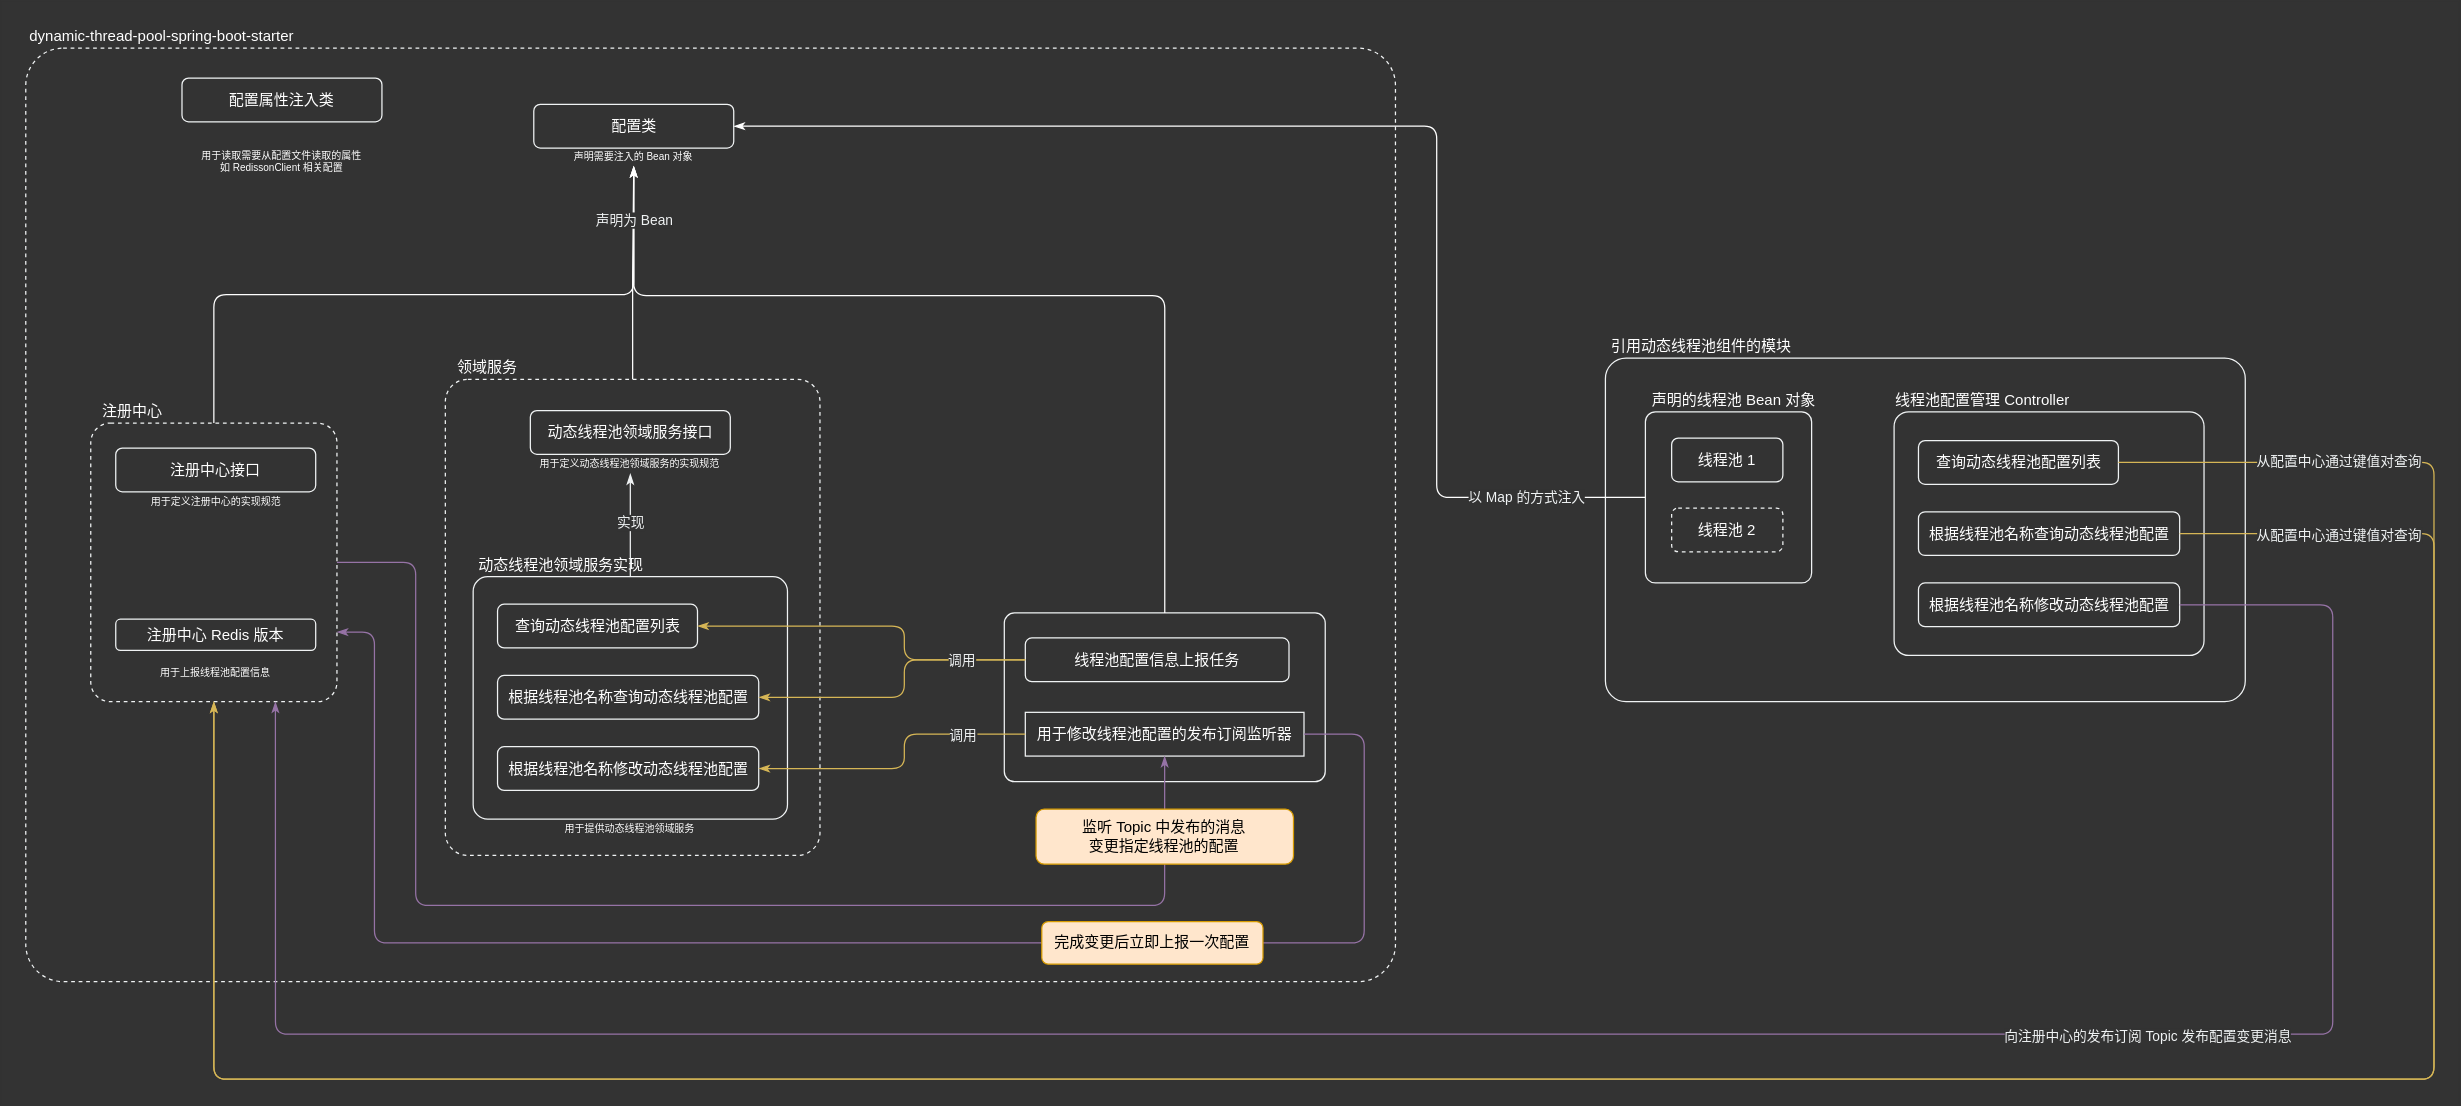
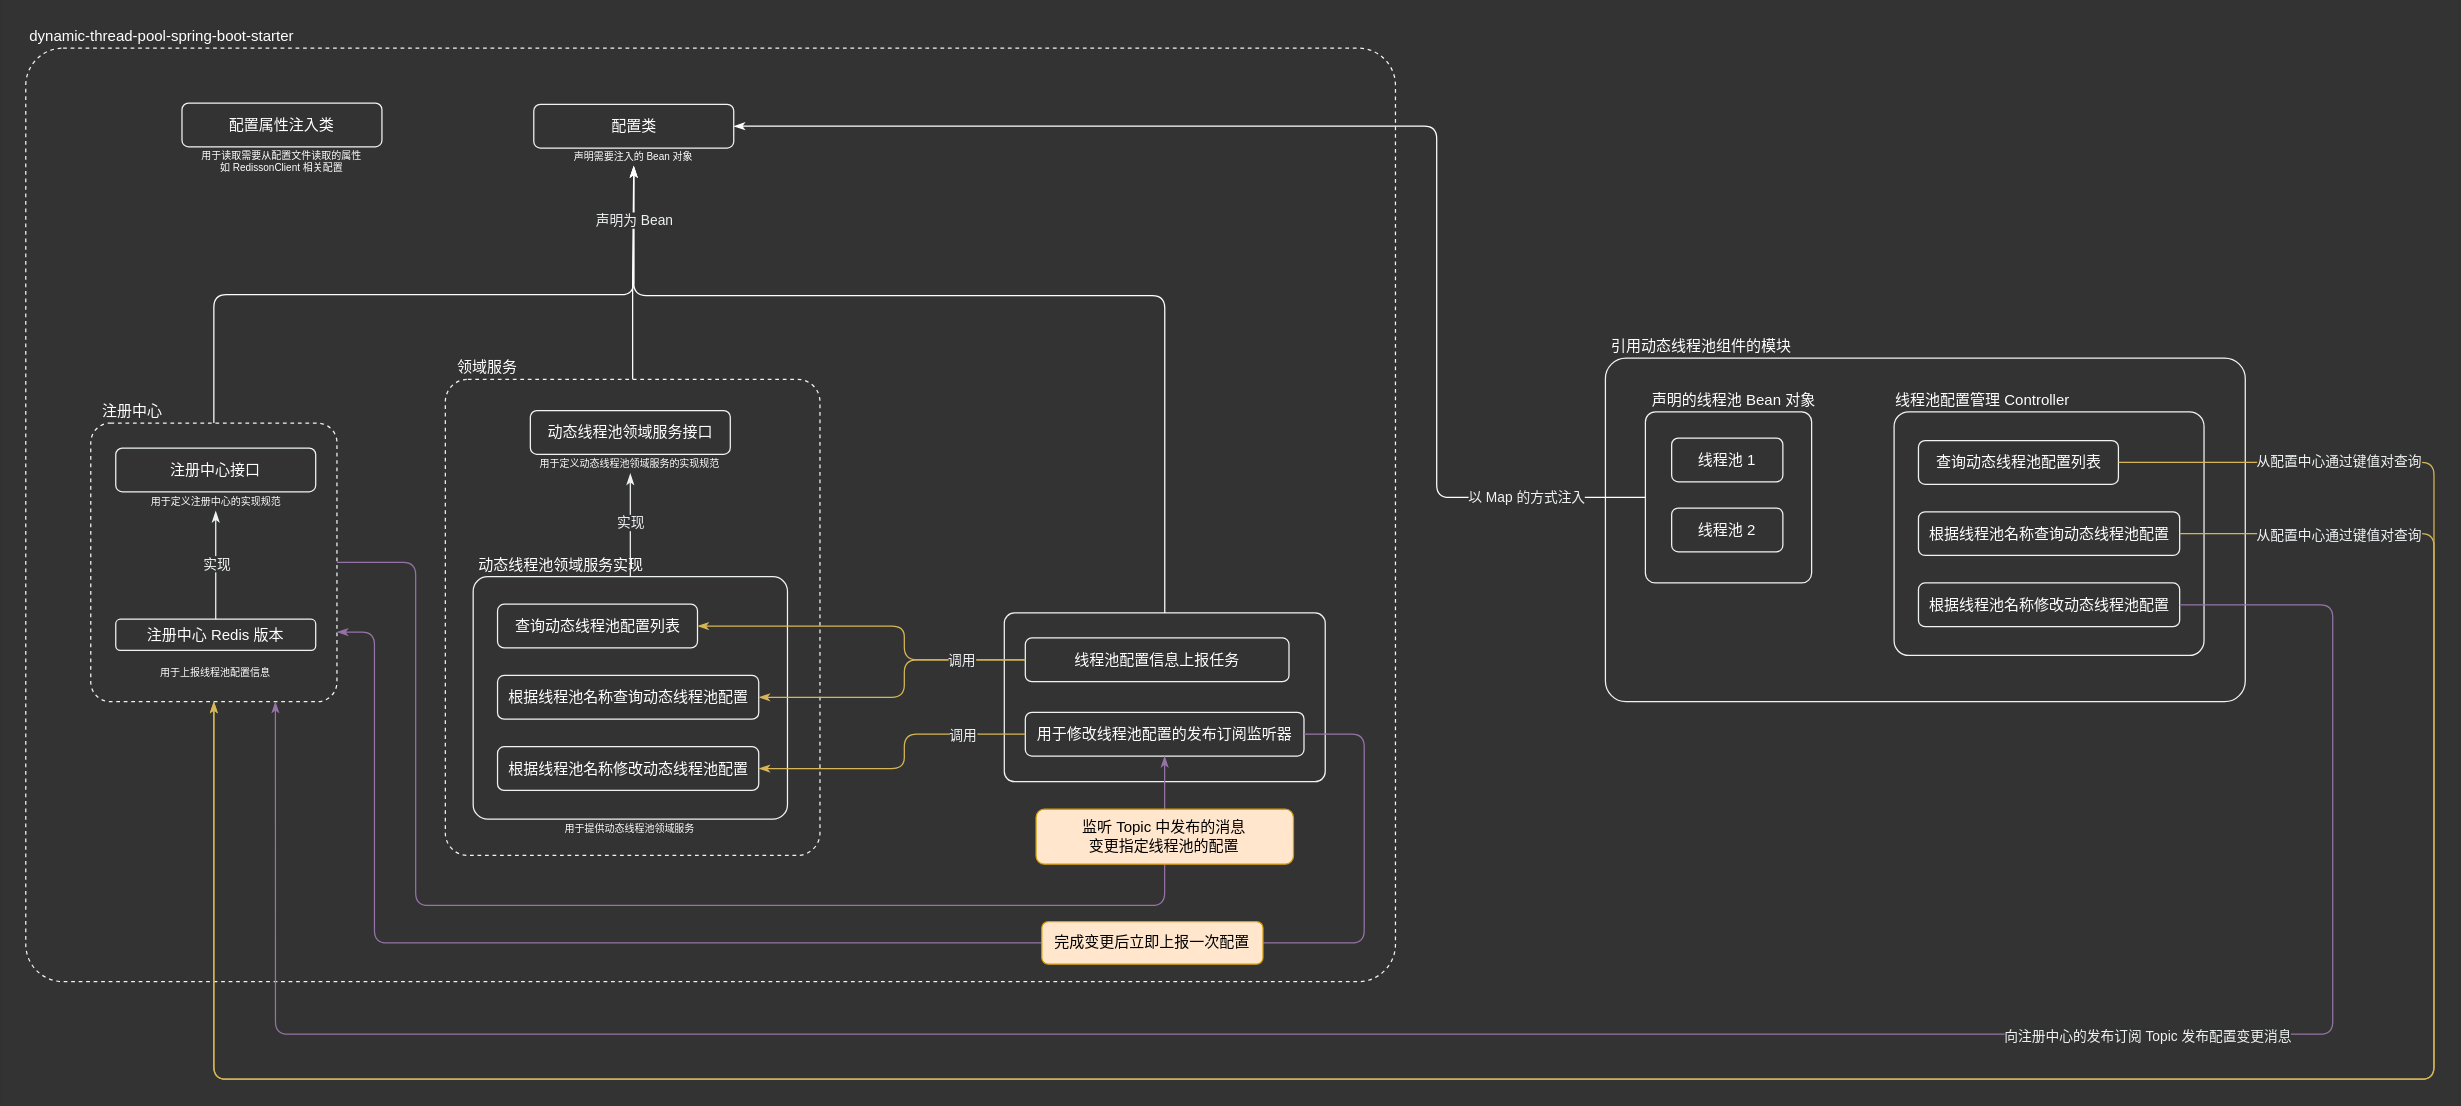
node "配置属性注入类": moved (282, 100) -> (282, 125)
node "线程池 2": style dashed -> solid
edge "注册中心 Redis 版本" -> "用于定义注册中心的实现规范": added, label "实现"
node "用于修改线程池配置的发布订阅监听器": shape rectangle -> rounded rectangle
